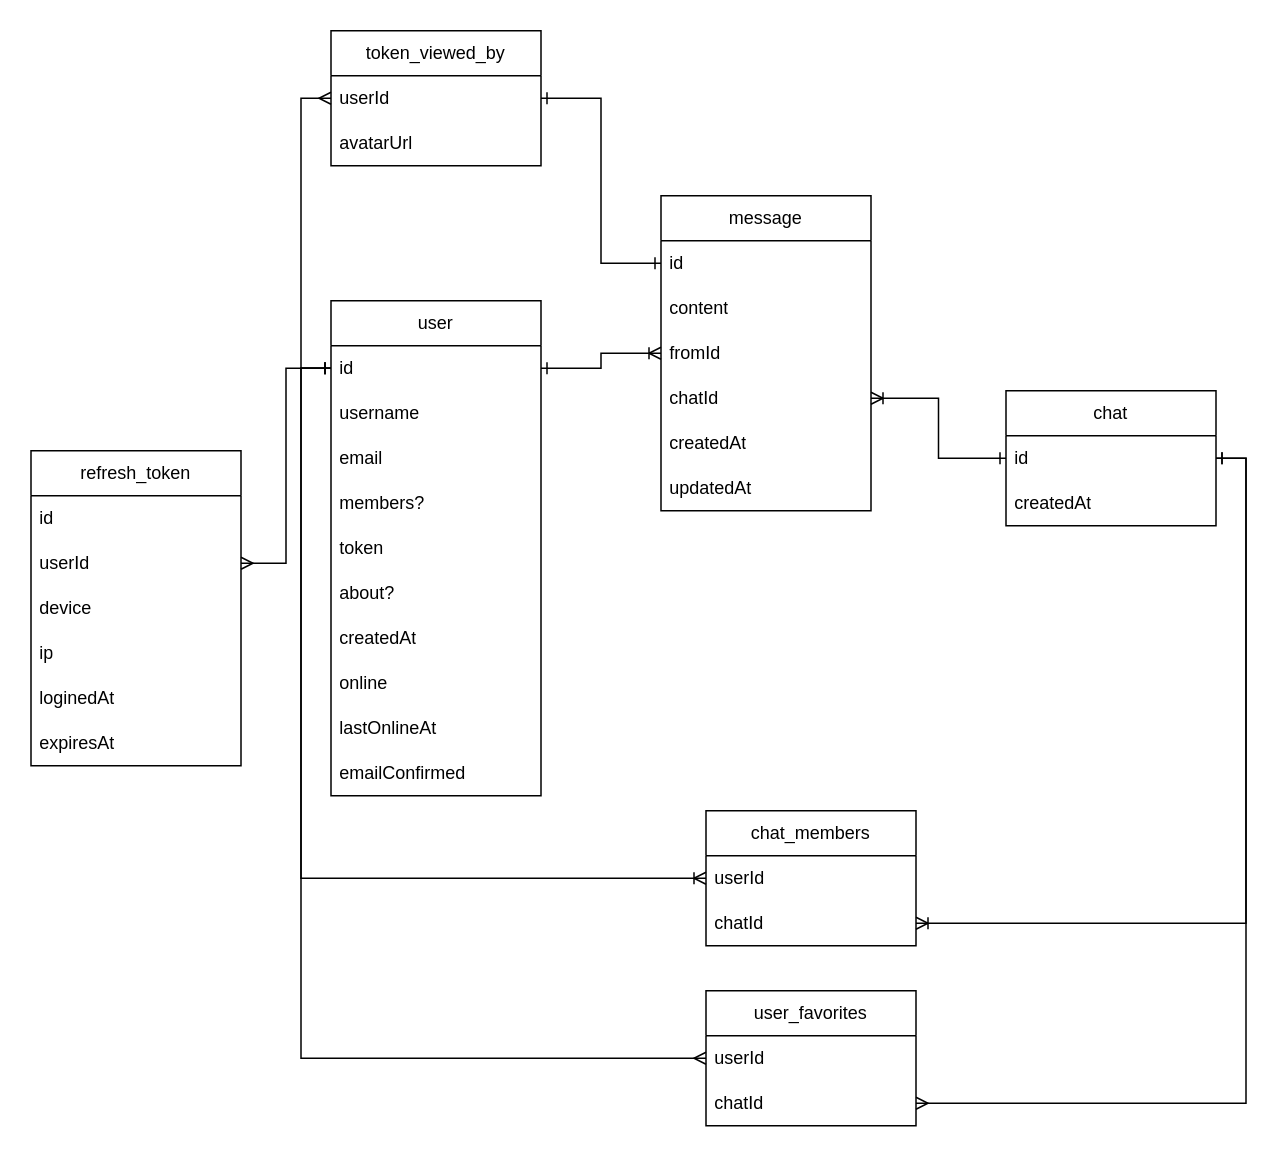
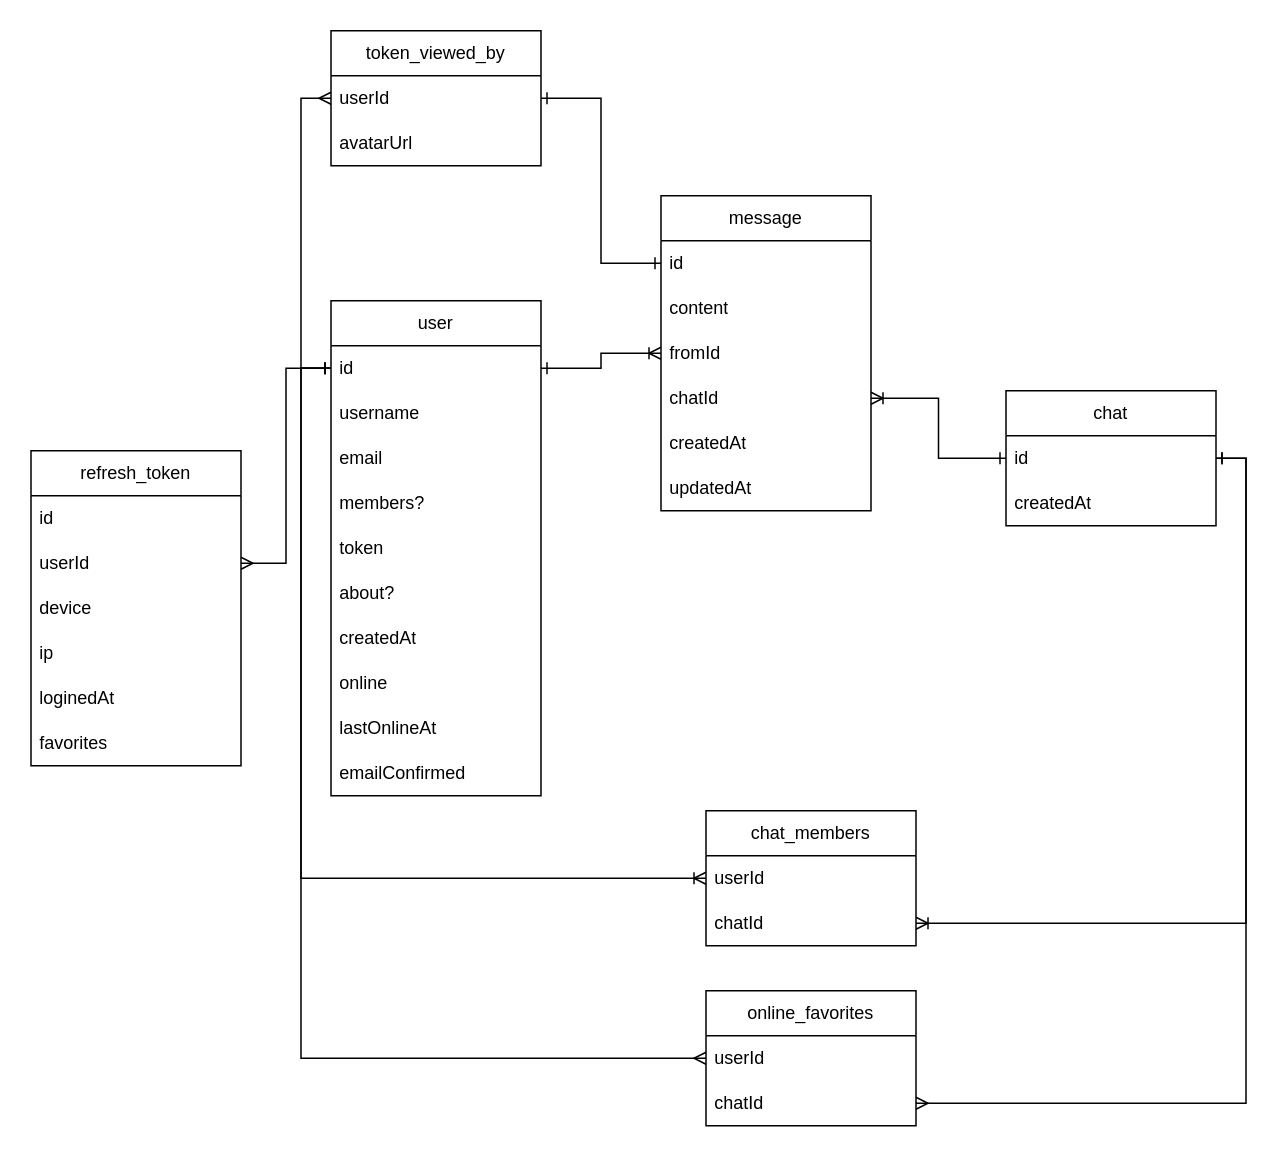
node "expiresAt": label "expiresAt" -> "favorites"
node "user_favorites": label "user_favorites" -> "online_favorites"
